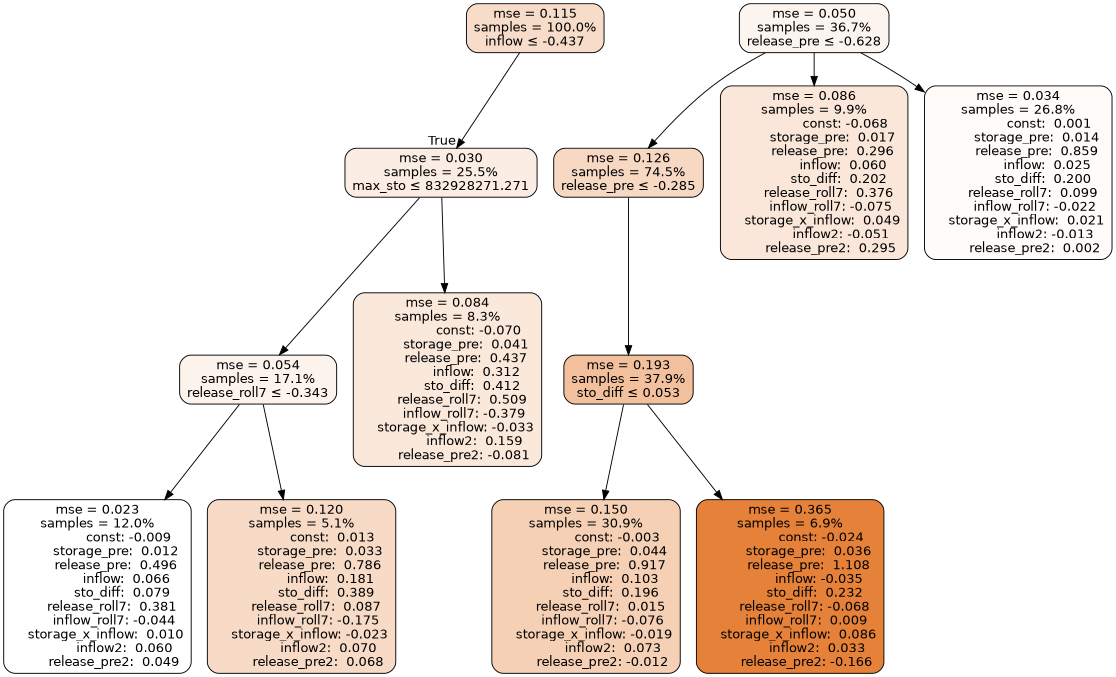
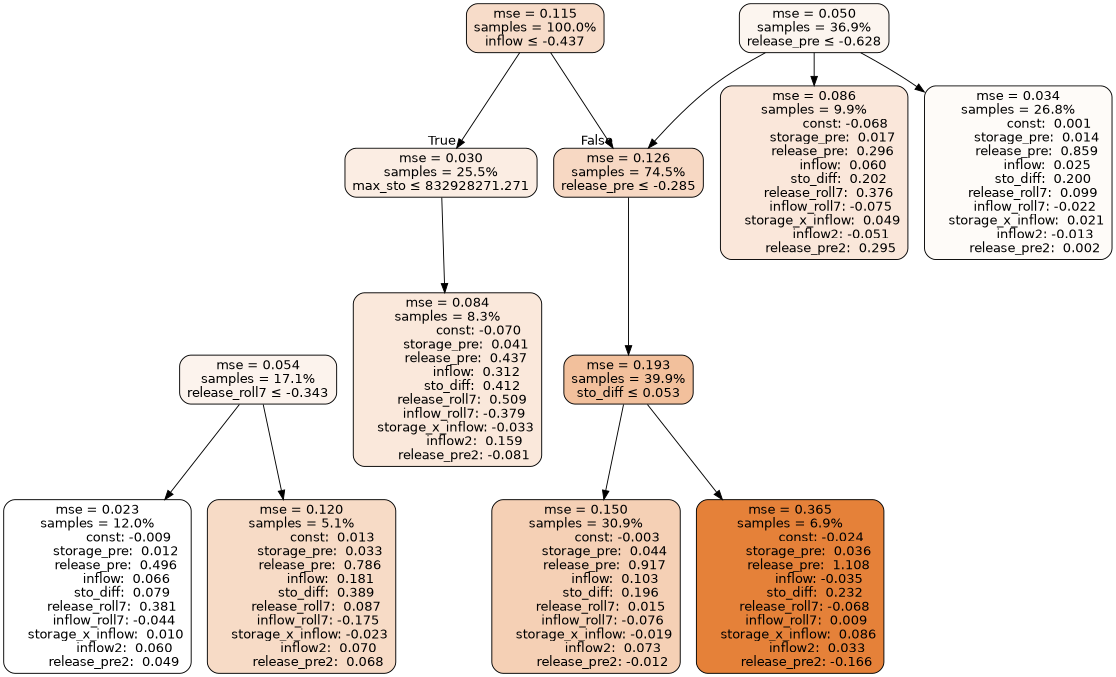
node "mse = 0.050 samples = 36.7% release_pre ≤ -0.628": label "mse = 0.050 samples = 36.7% release_pre ≤ -0.628" -> "mse = 0.050 samples = 36.9% release_pre ≤ -0.628"
edge "mse = 0.115 samples = 100.0% inflow ≤ -0.437" -> "mse = 0.126 samples = 74.5% release_pre ≤ -0.285": added
edge "mse = 0.030 samples = 25.5% max_sto ≤ 832928271.271" -> "mse = 0.054 samples = 17.1% release_roll7 ≤ -0.343": removed
node "mse = 0.193 samples = 37.9% sto_diff ≤ 0.053": label "mse = 0.193 samples = 37.9% sto_diff ≤ 0.053" -> "mse = 0.193 samples = 39.9% sto_diff ≤ 0.053"
